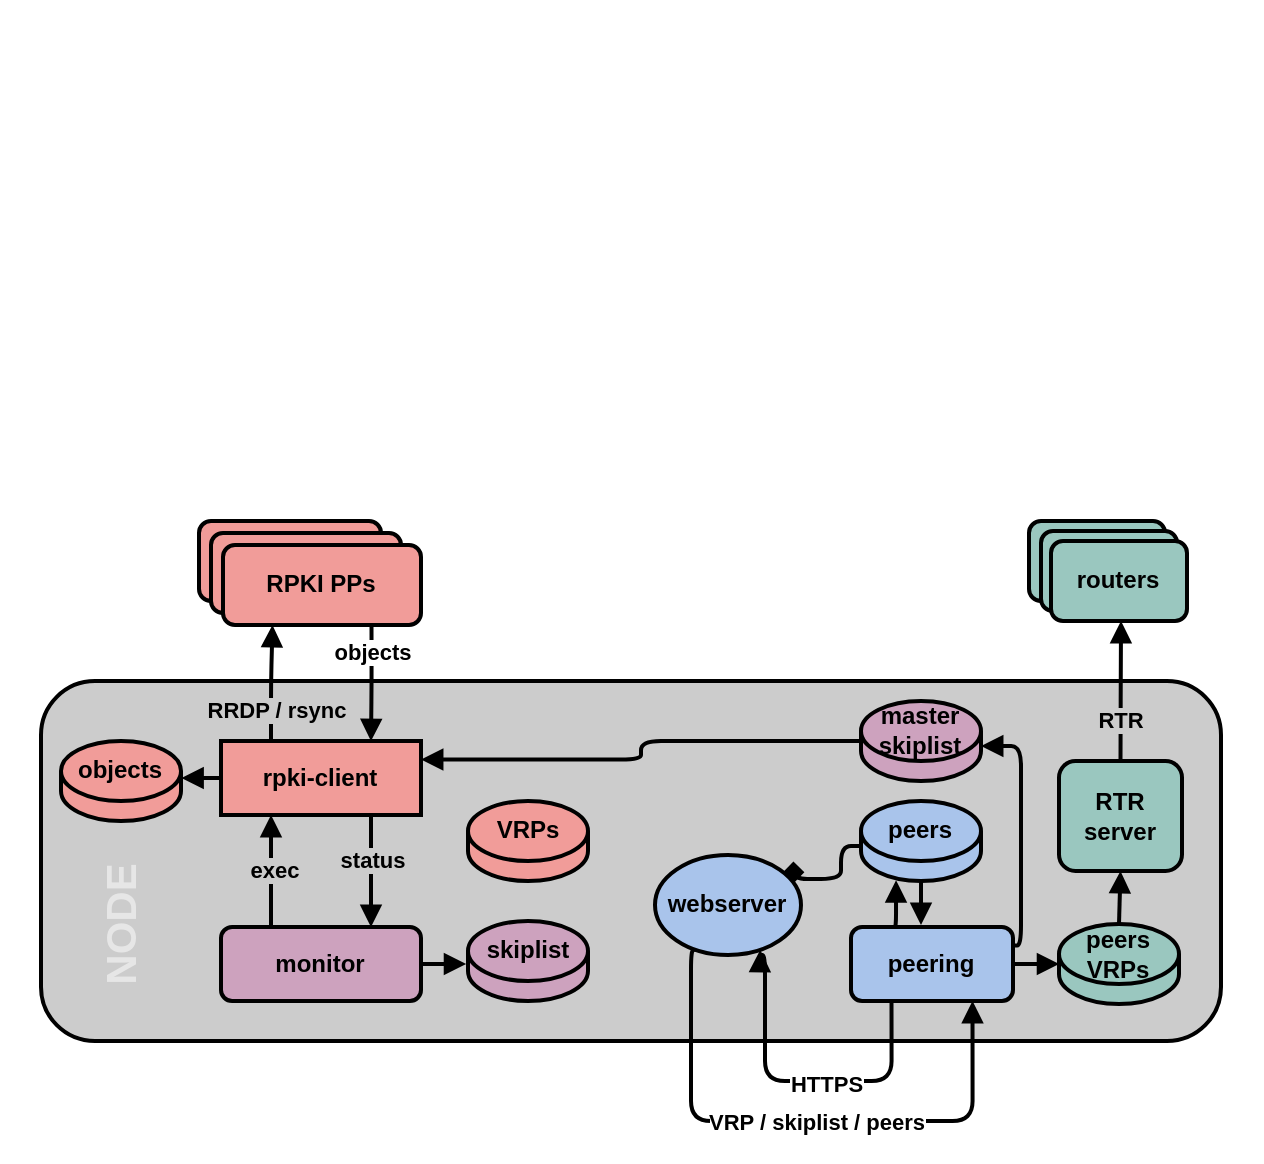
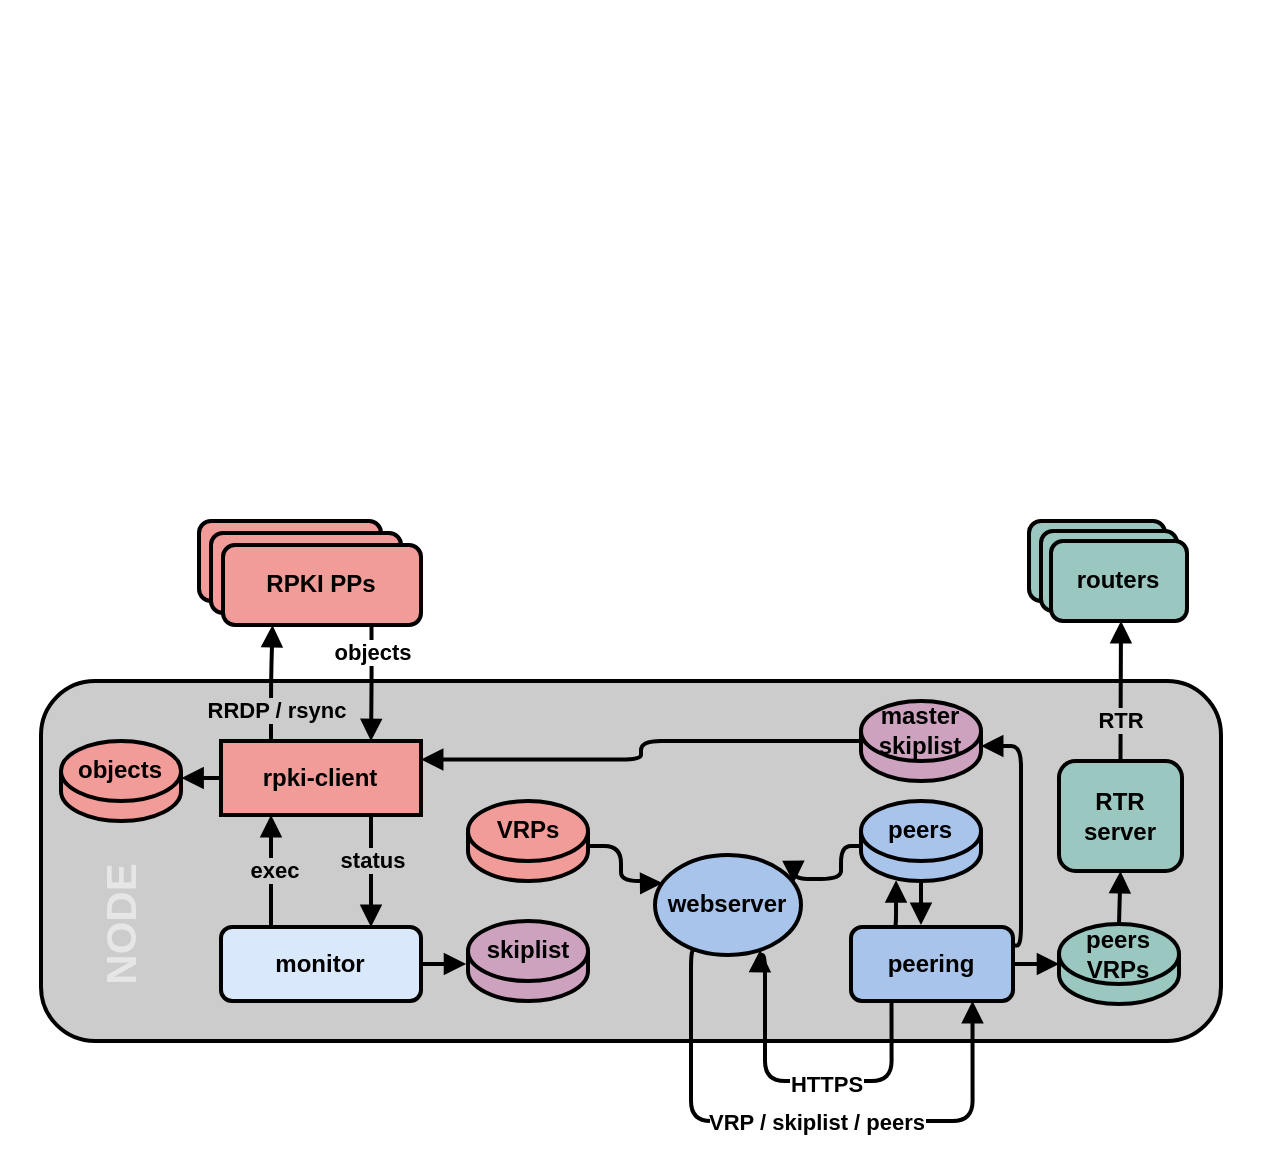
edge "peers" -> "webserver": arrowhead diamond -> block
edge "VRPs" -> "webserver": added
node "monitor": fillcolor #cda2be -> #dae8fc
